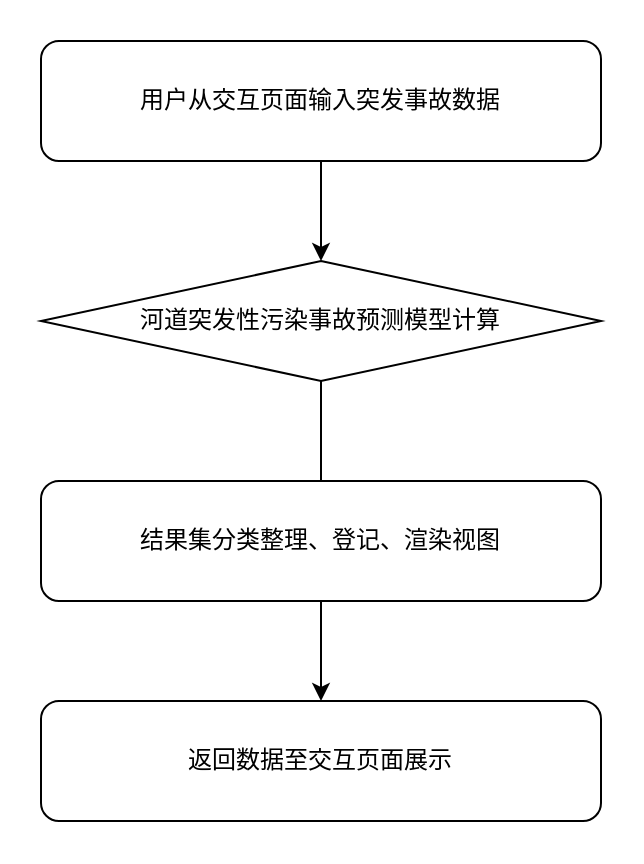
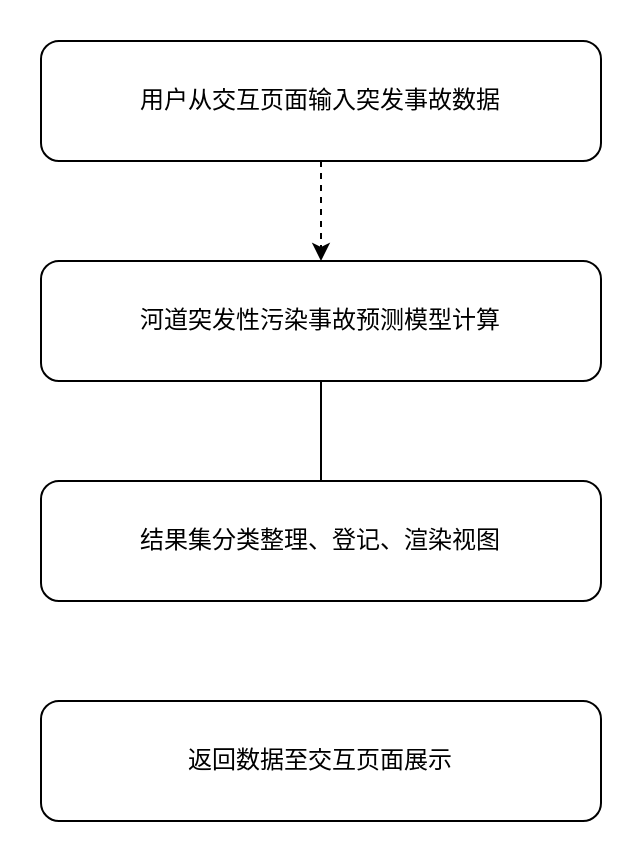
edge "用户从交互页面输入突发事故数据" -> "河道突发性污染事故预测模型计算": style solid -> dashed
node "河道突发性污染事故预测模型计算": shape diamond -> rounded rectangle
edge "结果集分类整理、登记、渲染视图" -> "返回数据至交互页面展示": removed
